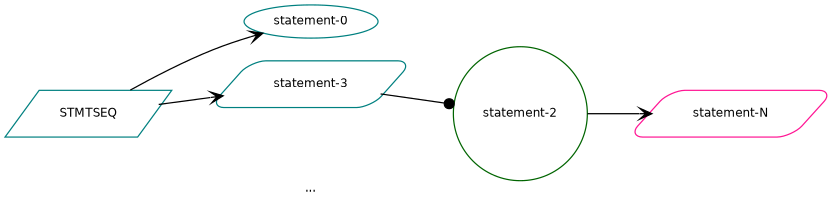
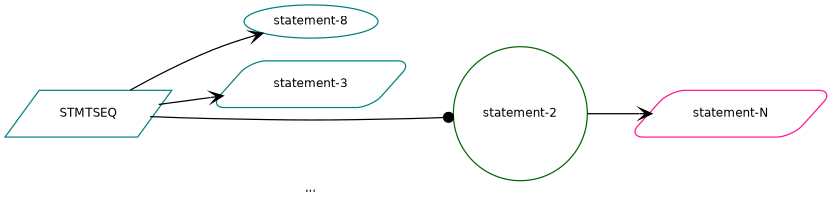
node "statement-0": label "statement-0" -> "statement-8"
edge "statement-3" -> "statement-2": now "STMTSEQ" -> "statement-2"
